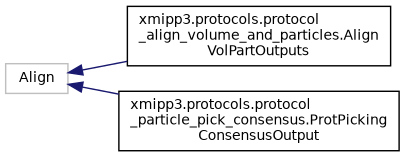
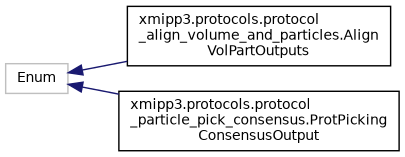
node "Align": label "Align" -> "Enum"
